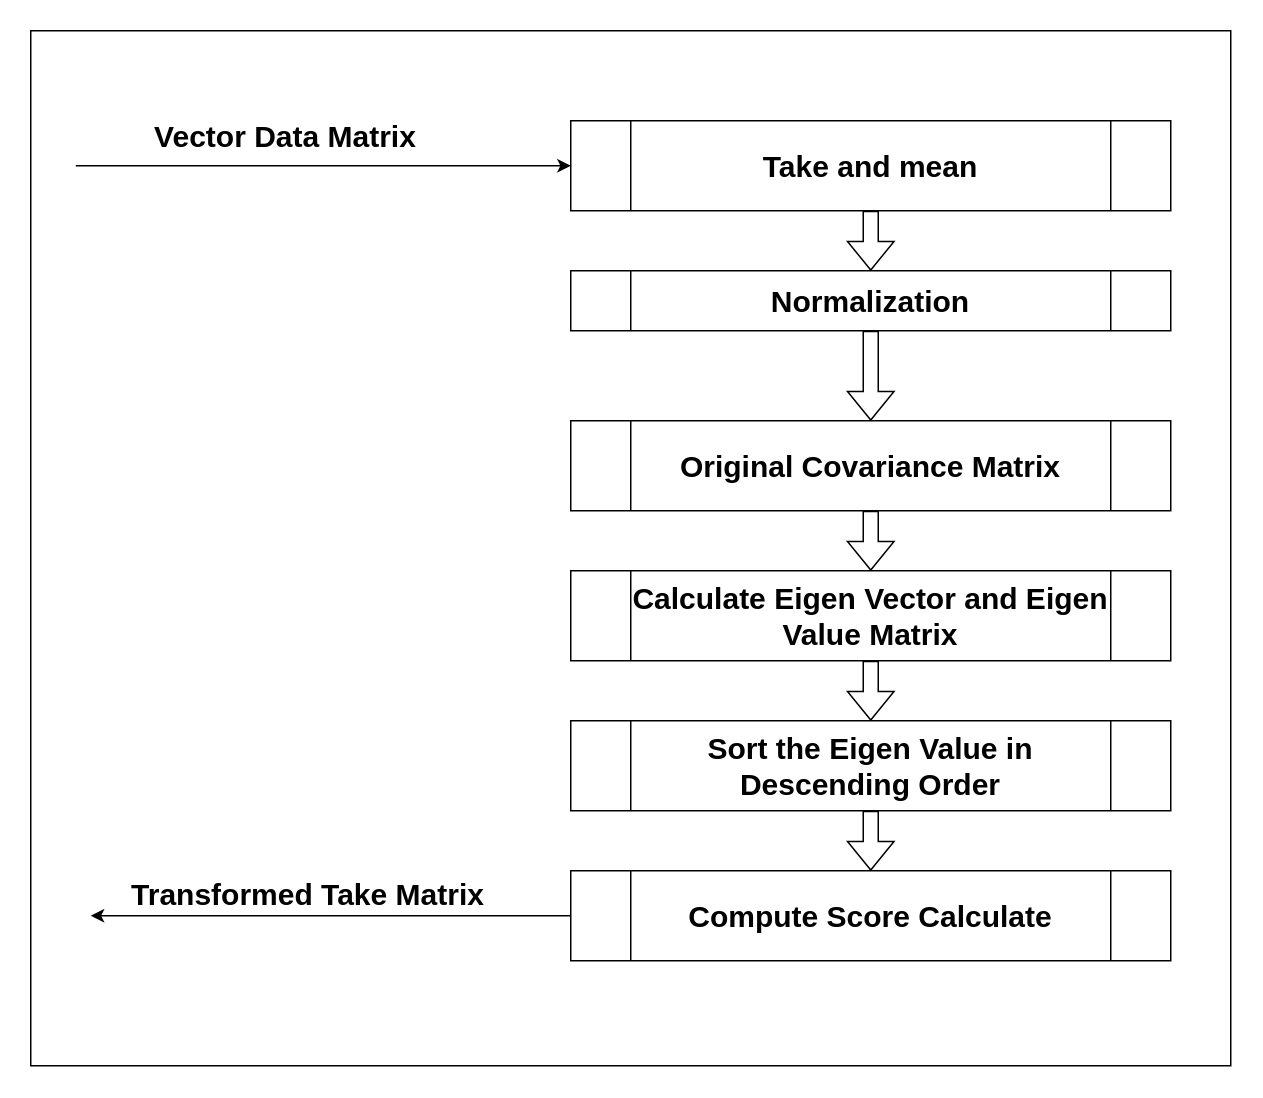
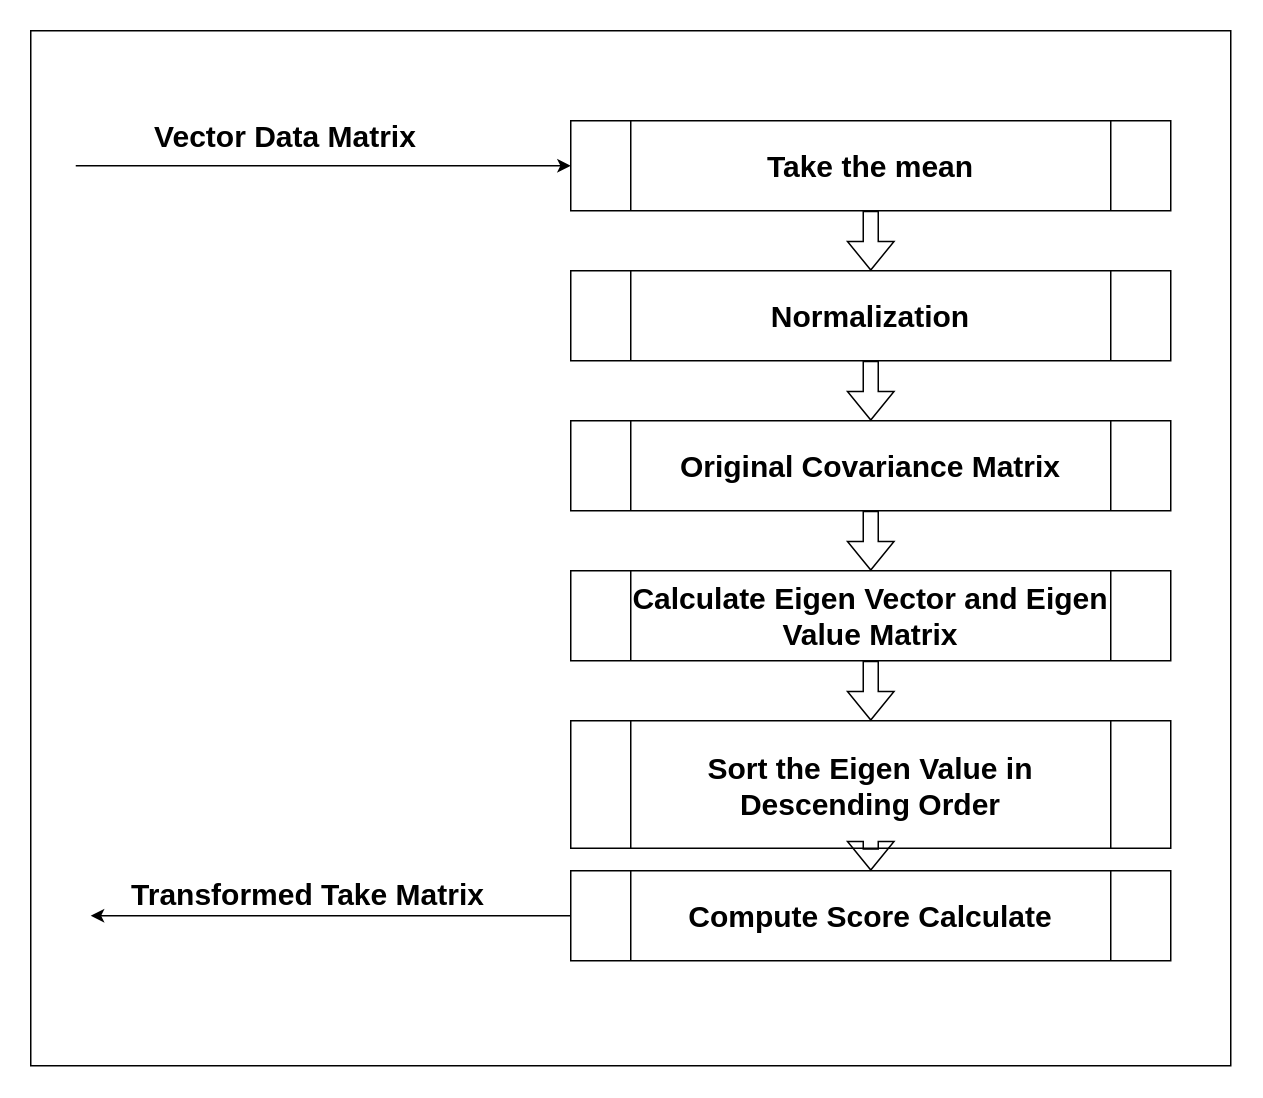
node "Take and mean": label "Take and mean" -> "Take the mean"
node "Normalization": size 600x60 -> 600x90
node "Sort the Eigen Value in Descending Order": size 600x90 -> 600x128
